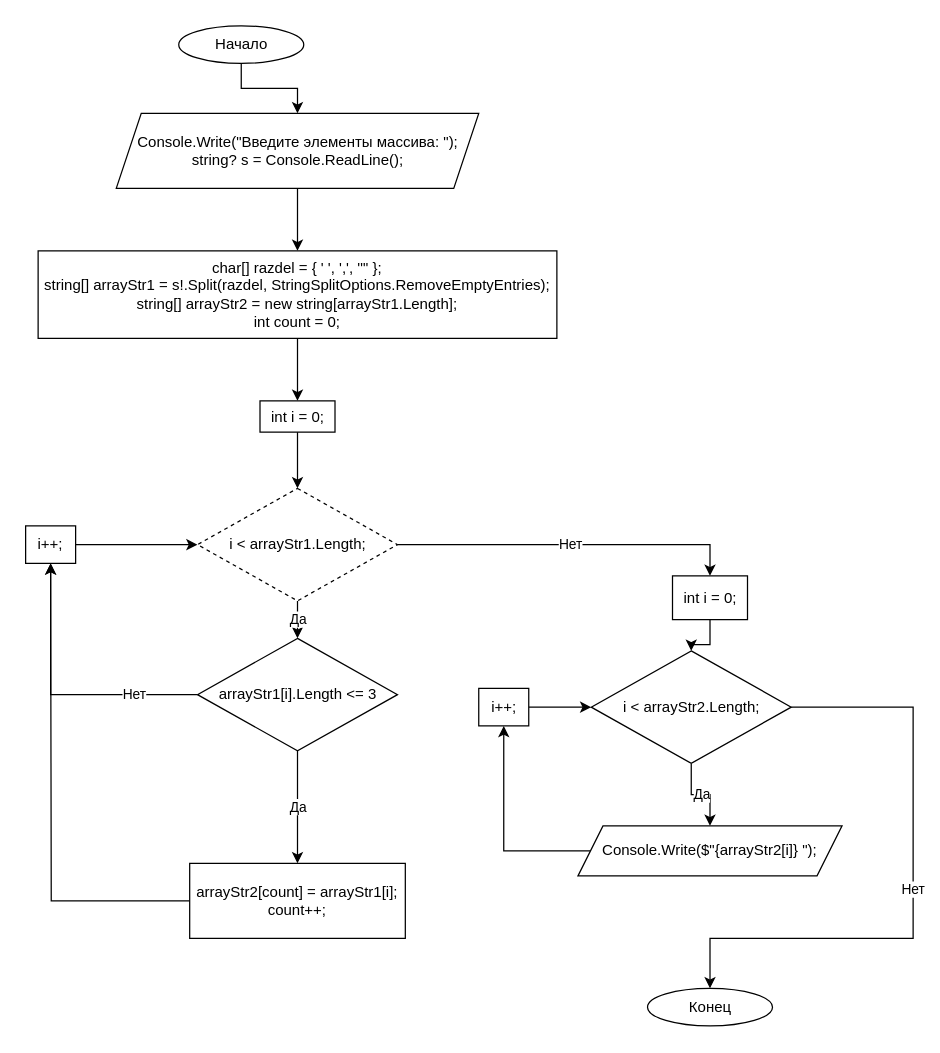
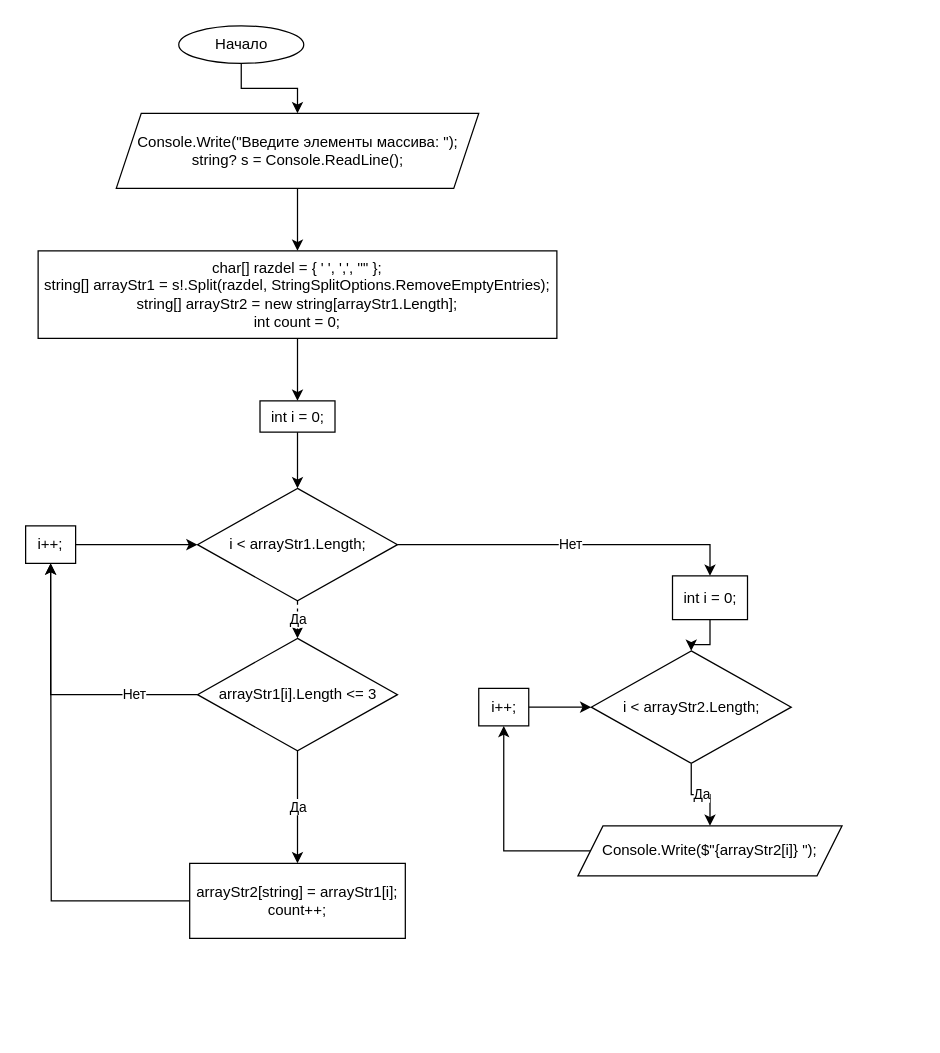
node "i < arrayStr1.Length;": style dashed -> solid
edge "i < arrayStr1.Length;" -> "arrayStr1[i].Length <= 3": style solid -> dashed
edge "i < arrayStr2.Length;" -> "Конец": removed, label "Нет"
node "arrayStr2[count] = arrayStr1[i]; count++;": label "arrayStr2[count] = arrayStr1[i]; count++;" -> "arrayStr2[string] = arrayStr1[i]; count++;"
node "Конец": removed
